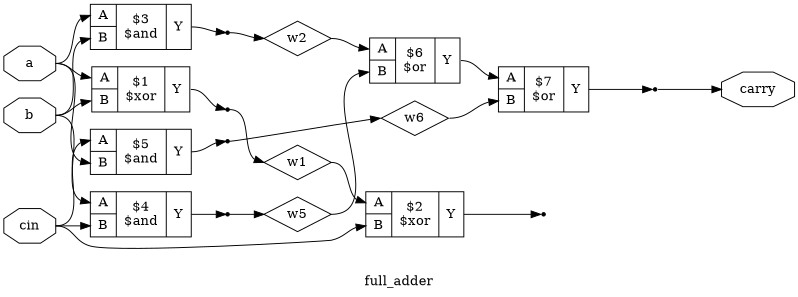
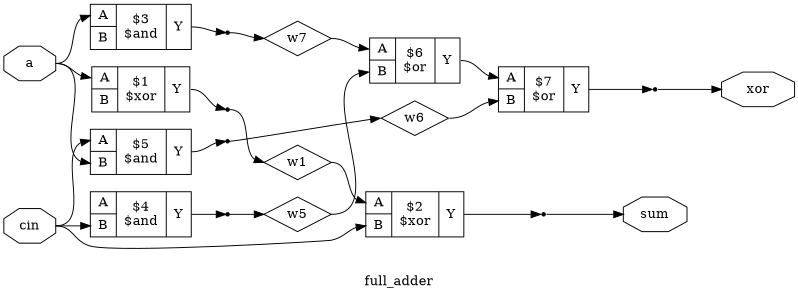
node "w2": label "w2" -> "w7"
node "carry": label "carry" -> "xor"
node "b": removed
node "sum": added
